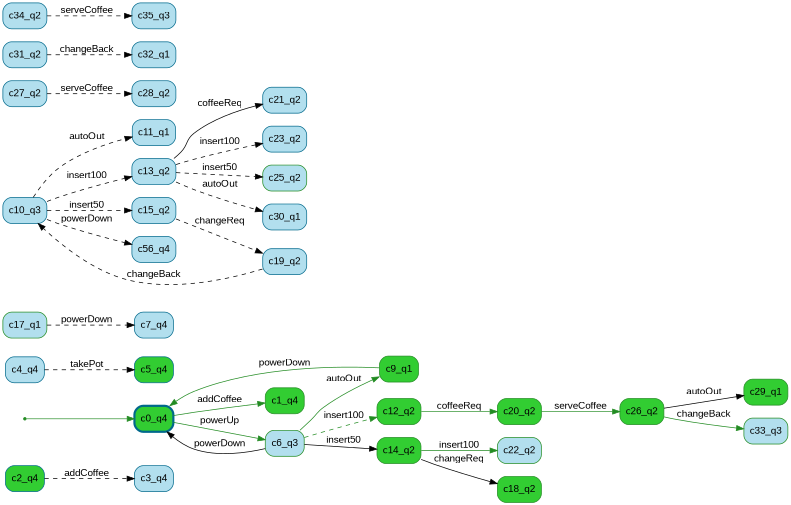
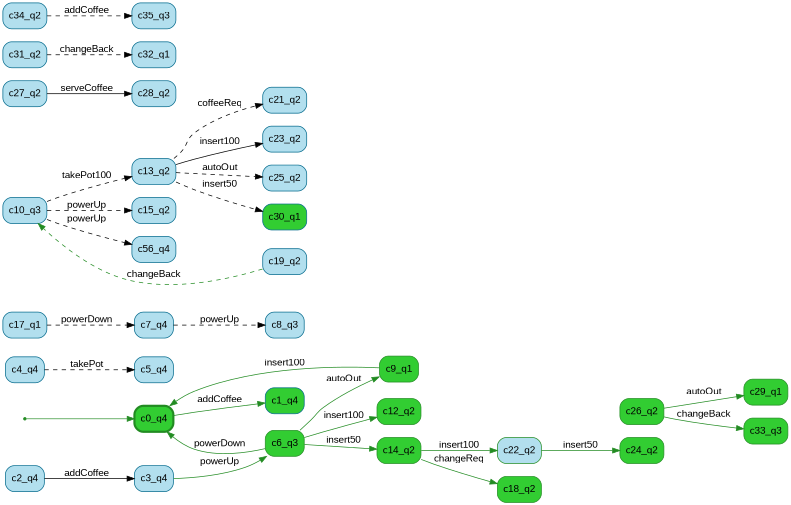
edge "c34_q2" -> "c35_q3": label "serveCoffee" -> "addCoffee"
edge "c27_q2" -> "c28_q2": style dashed -> solid
edge "c13_q2" -> "c21_q2": style solid -> dashed
node "c11_q1": removed
edge "c13_q2" -> "c23_q2": style dashed -> solid
edge "c13_q2" -> "c25_q2": label "insert50" -> "autoOut"
edge "c10_q3" -> "c13_q2": label "insert100" -> "takePot100"
node "c25_q2": color forestgreen -> deepskyblue4
edge "c13_q2" -> "c30_q1": label "autoOut" -> "insert50"
edge "c10_q3" -> "c15_q2": label "insert50" -> "powerUp"
node "c30_q1": fillcolor lightblue2 -> limegreen
edge "c10_q3" -> "c56_q4": label "powerDown" -> "powerUp"
edge "c15_q2" -> "c19_q2": removed, label "changeReq"
edge "c19_q2" -> "c10_q3": color black -> forestgreen
node "c17_q1": color forestgreen -> deepskyblue4
node "c8_q3": added
edge "c9_q1" -> "c0_q4": label "powerDown" -> "insert100"
node "c5_q4": fillcolor limegreen -> lightblue2
node "c1_q4": color forestgreen -> deepskyblue4
edge "c26_q2" -> "c29_q1": color black -> forestgreen
node "c20_q2": removed
node "c0_q4": color deepskyblue4 -> forestgreen
edge "c6_q3" -> "c12_q2": style dashed -> solid
edge "c0_q4" -> "c6_q3": now "c3_q4" -> "c6_q3"
node "c33_q3": fillcolor lightblue2 -> limegreen
node "c6_q3": fillcolor lightblue2 -> limegreen
edge "c6_q3" -> "c14_q2": color black -> forestgreen
node "c24_q2": added
edge "c6_q3" -> "c0_q4": color black -> forestgreen
edge "c14_q2" -> "c18_q2": color black -> forestgreen
node "c2_q4": fillcolor limegreen -> lightblue2
edge "c2_q4" -> "c3_q4": style dashed -> solid
